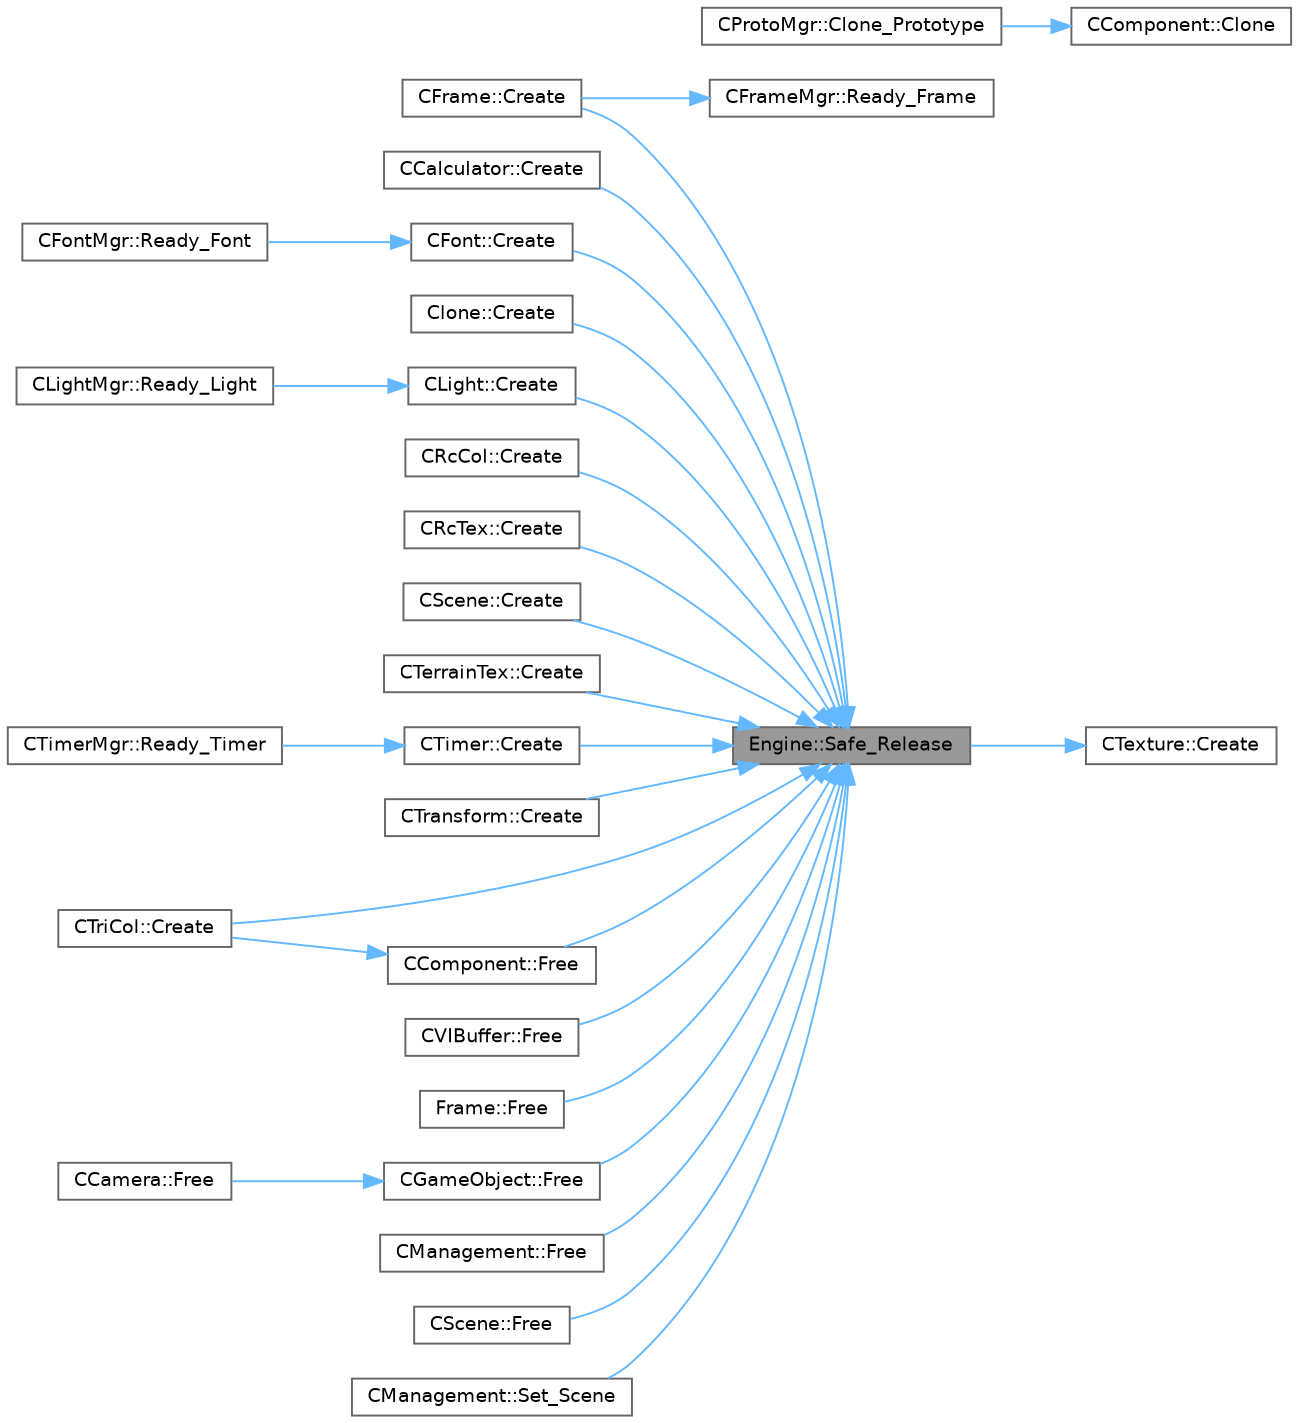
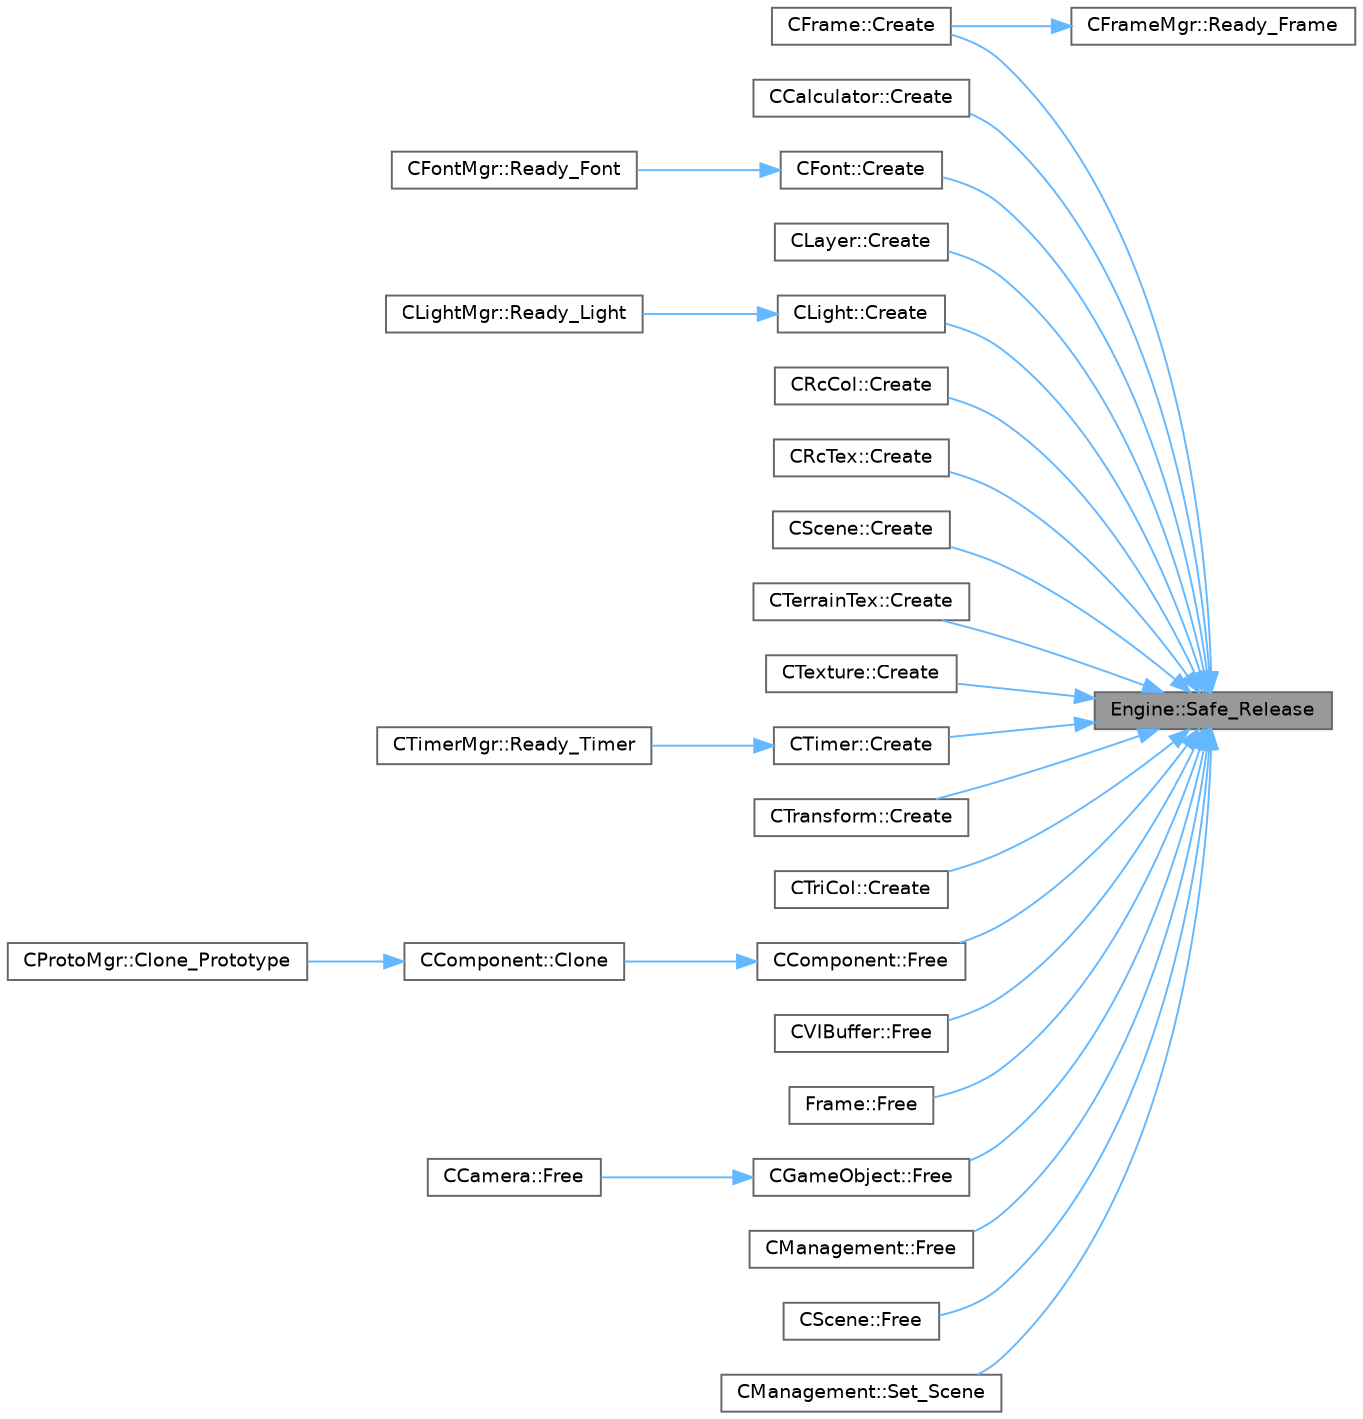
node "Clone::Create": label "Clone::Create" -> "CLayer::Create"
edge "Engine::Safe_Release" -> "CTexture::Create": reversed
edge "CTriCol::Create" -> "CComponent::Free": now "CComponent::Clone" -> "CComponent::Free"
